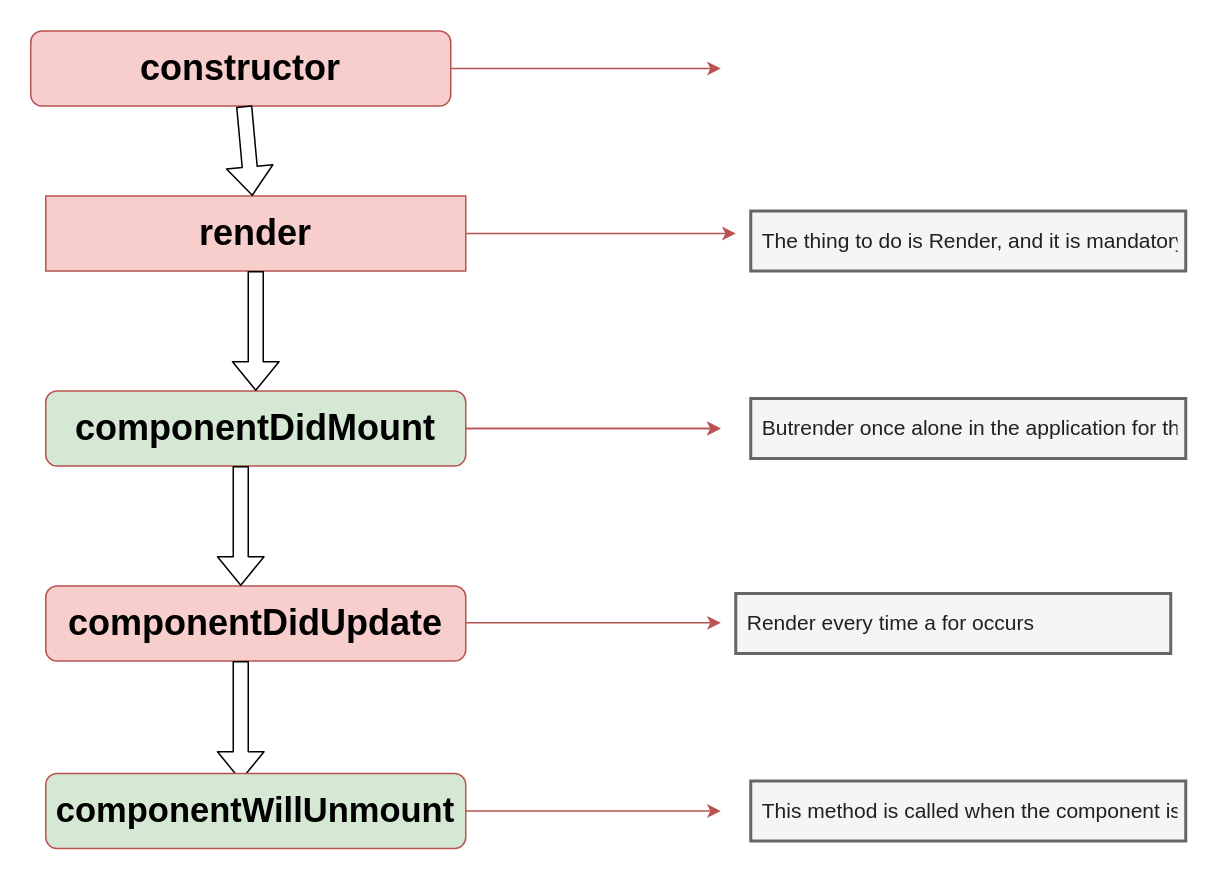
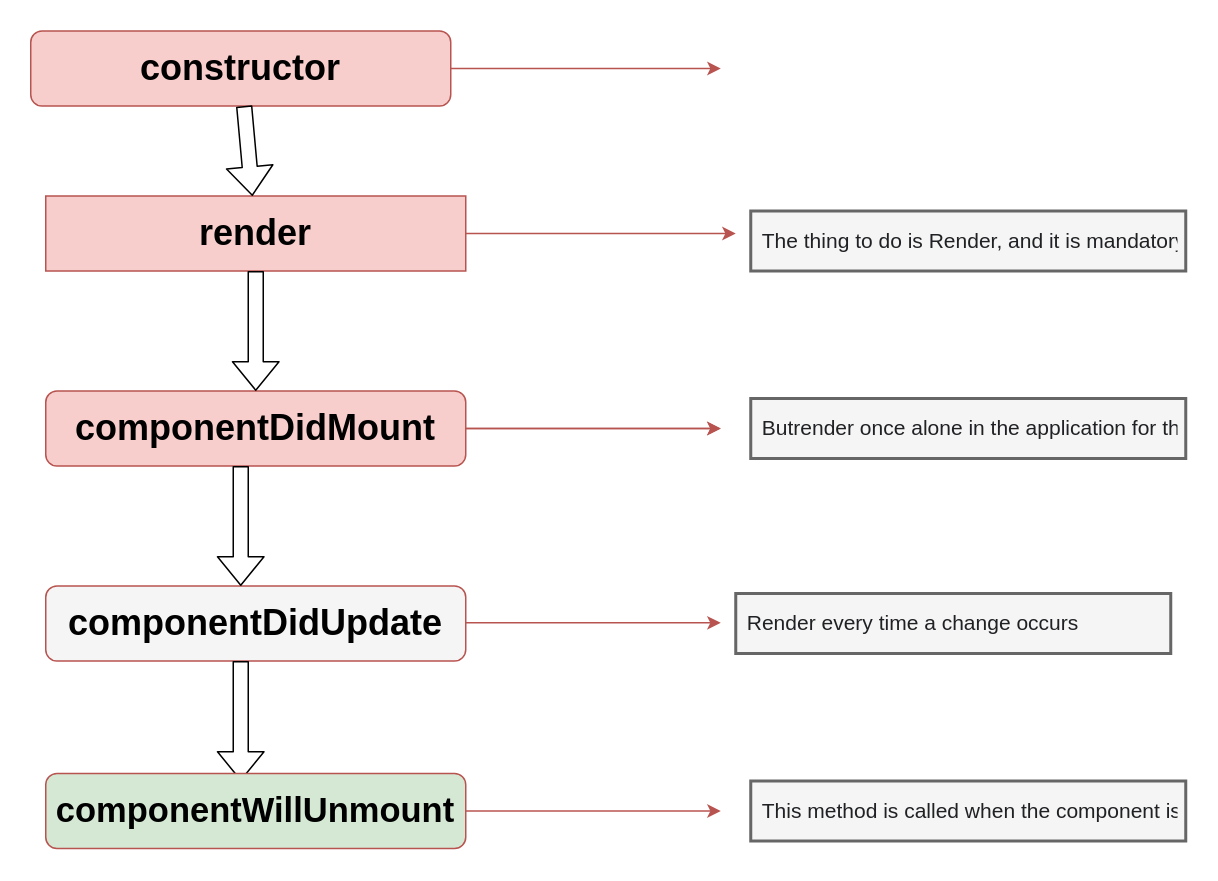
node "componentDidMount": fillcolor #d5e8d4 -> #f8cecc
node "componentDidUpdate": fillcolor #f8cecc -> #f5f5f5
node "Render every time a for occurs": label "Render every time a for occurs" -> "Render every time a change occurs"
